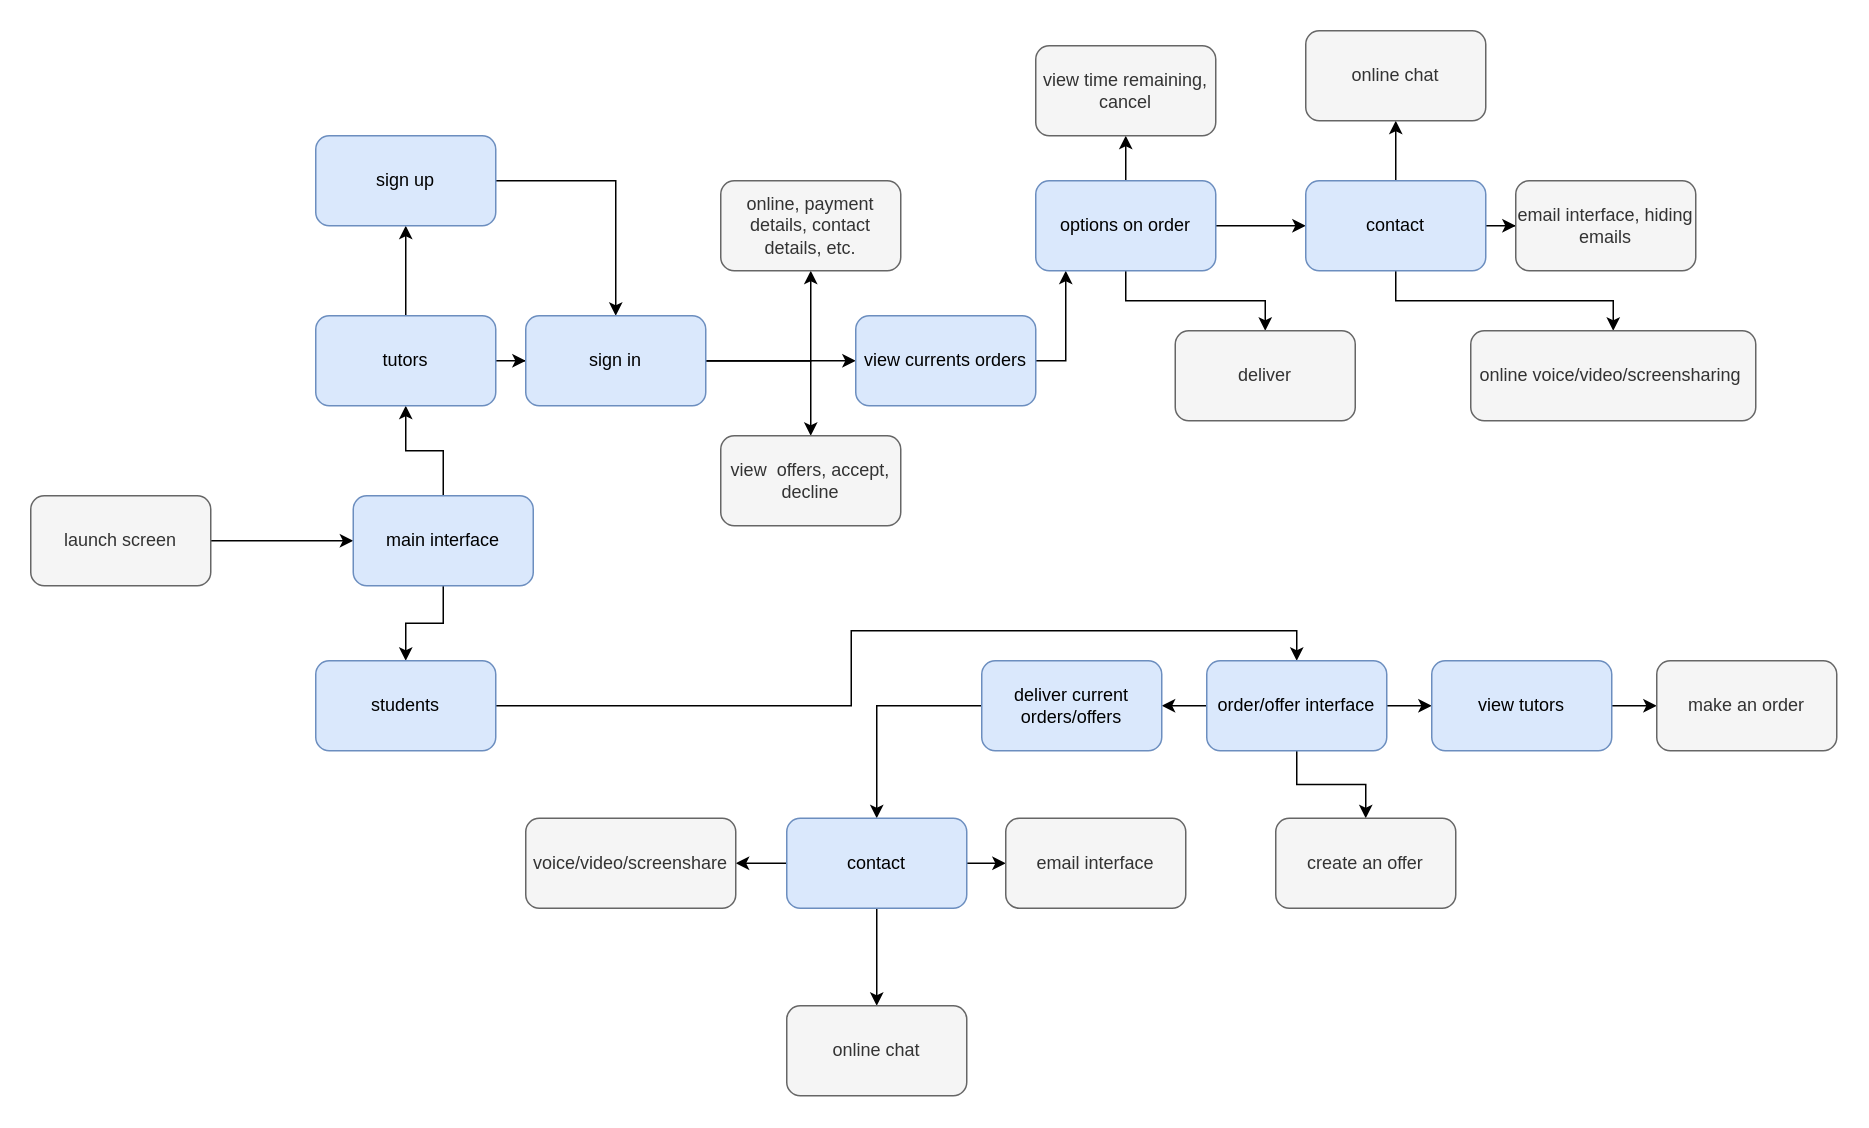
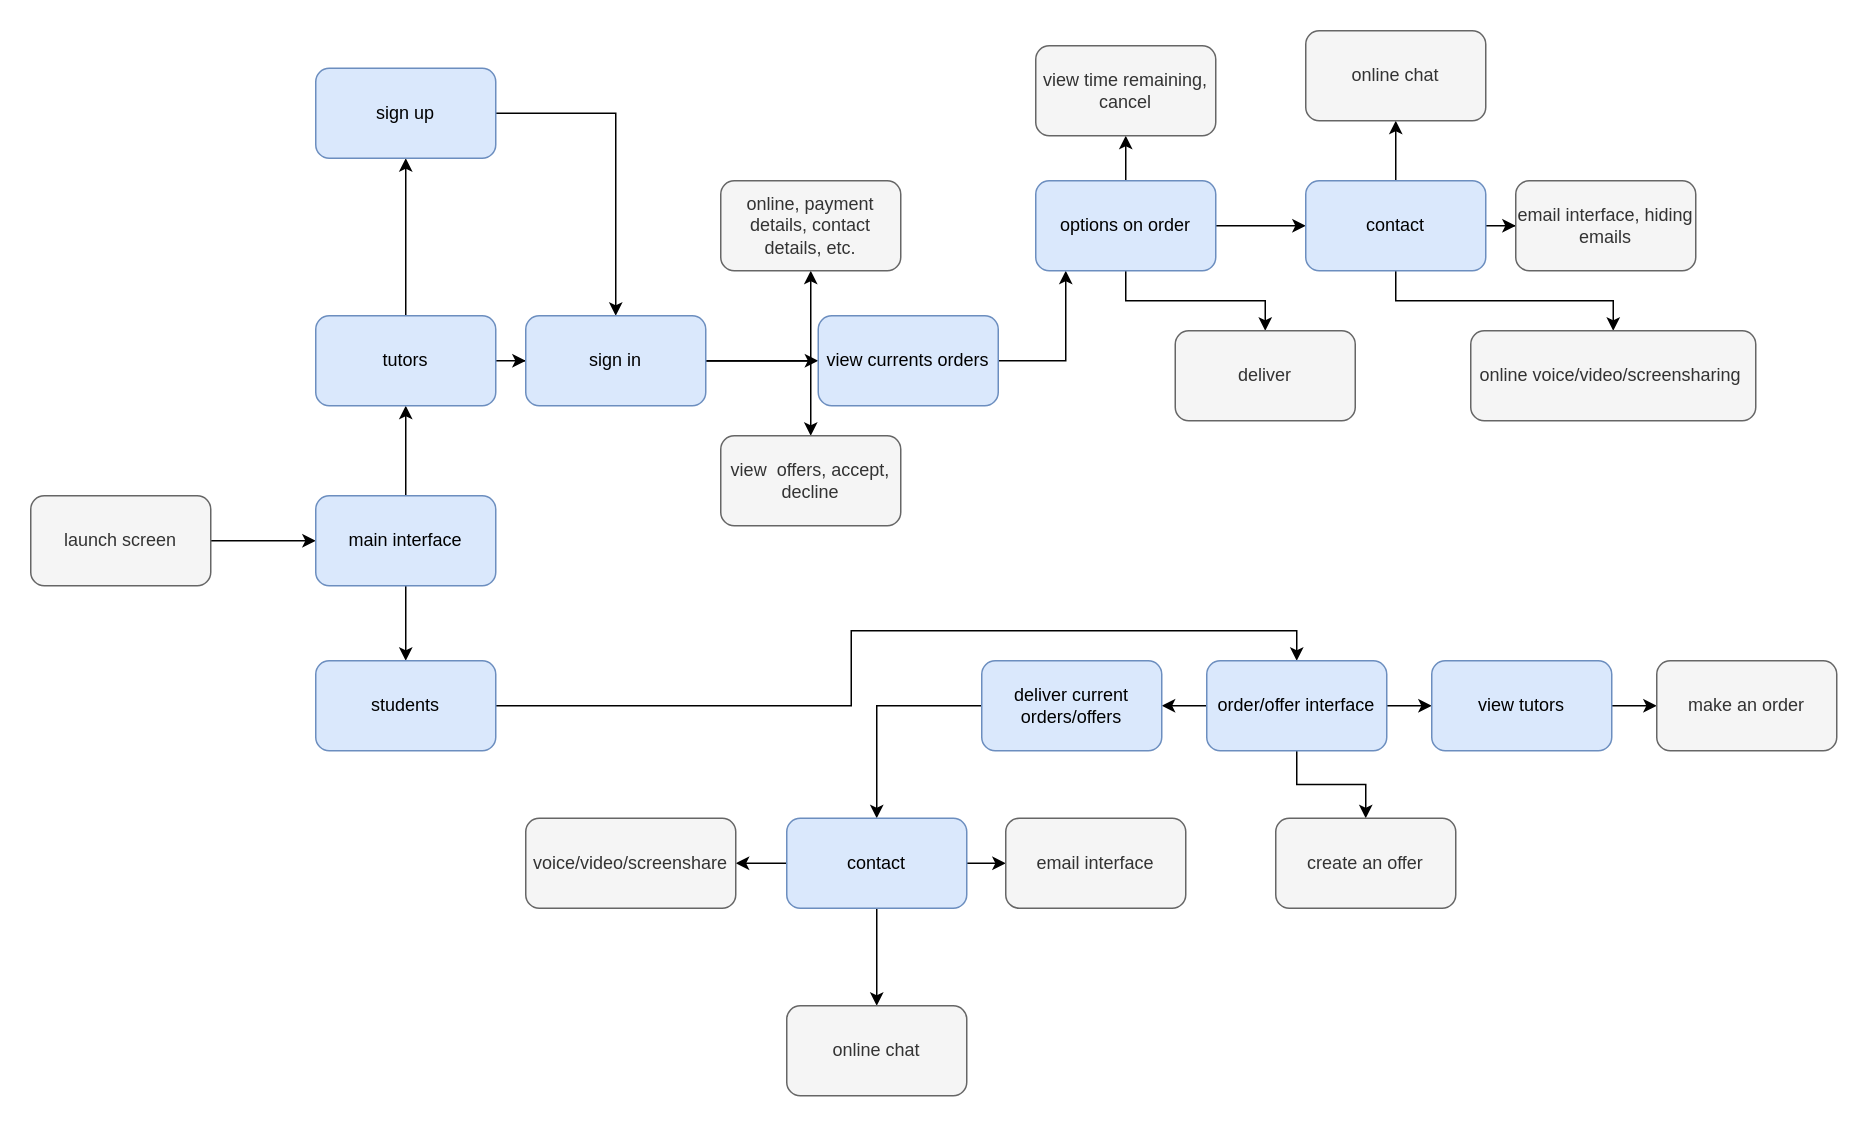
node "sign up": moved (406, 181) -> (406, 113)
node "view currents orders": moved (946, 361) -> (908, 361)
node "main interface": moved (443, 541) -> (406, 541)
